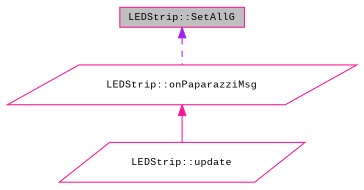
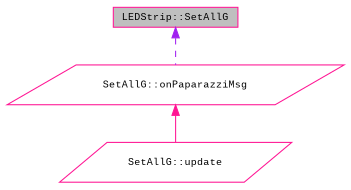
node "LEDStrip::onPaparazziMsg": label "LEDStrip::onPaparazziMsg" -> "SetAllG::onPaparazziMsg"
node "LEDStrip::update": label "LEDStrip::update" -> "SetAllG::update"
